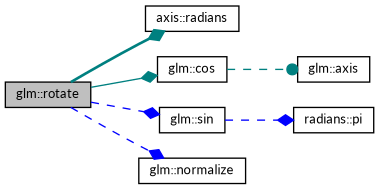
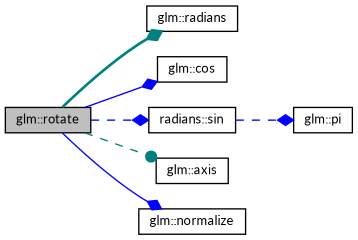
node "axis::radians": label "axis::radians" -> "glm::radians"
edge "glm::cos" -> "glm::axis": now "glm::rotate" -> "glm::axis"
edge "glm::rotate" -> "glm::cos": color teal -> blue
node "glm::sin": label "glm::sin" -> "radians::sin"
node "radians::pi": label "radians::pi" -> "glm::pi"
edge "glm::rotate" -> "glm::normalize": style dashed -> solid
